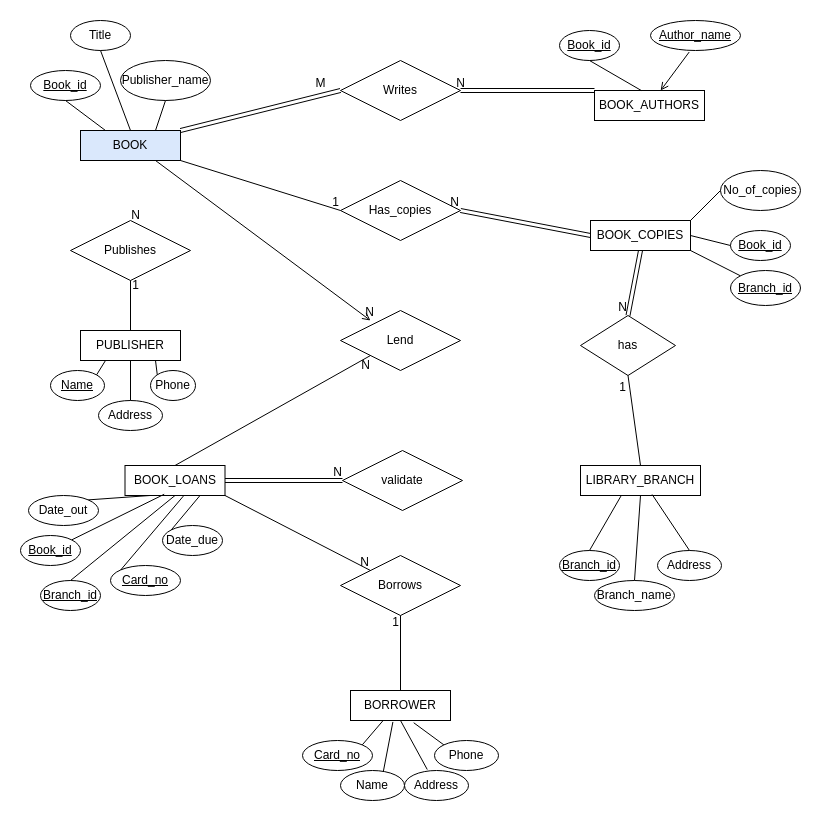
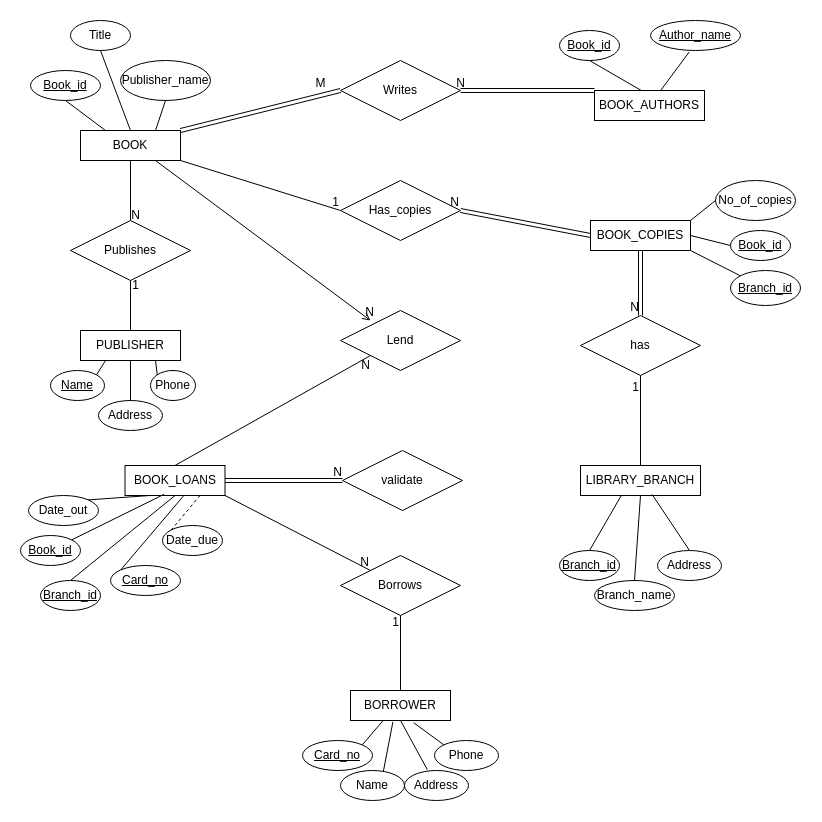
edge "Author_name" -> "BOOK_AUTHORS": arrowhead open -> none
node "BOOK": fillcolor #dae8fc -> #ffffff
edge "BOOK" -- "Publishes": added
node "No_of_copies": moved (761, 191) -> (756, 201)
node "has": size 95x60 -> 120x60
edge "BOOK_LOANS" -- "Date_due": style solid -> dashed
